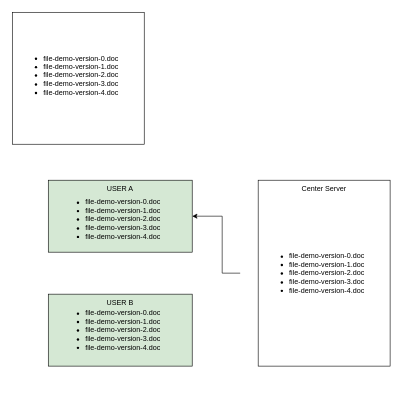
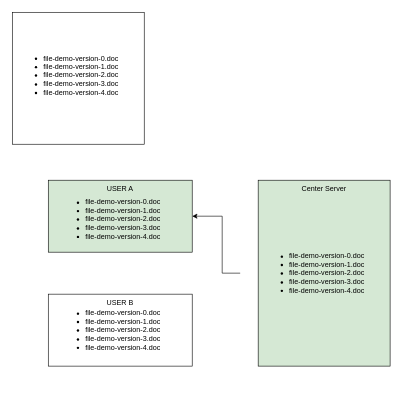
node "Center Server": fillcolor #ffffff -> #d5e8d4
node "USER B": fillcolor #d5e8d4 -> #ffffff
